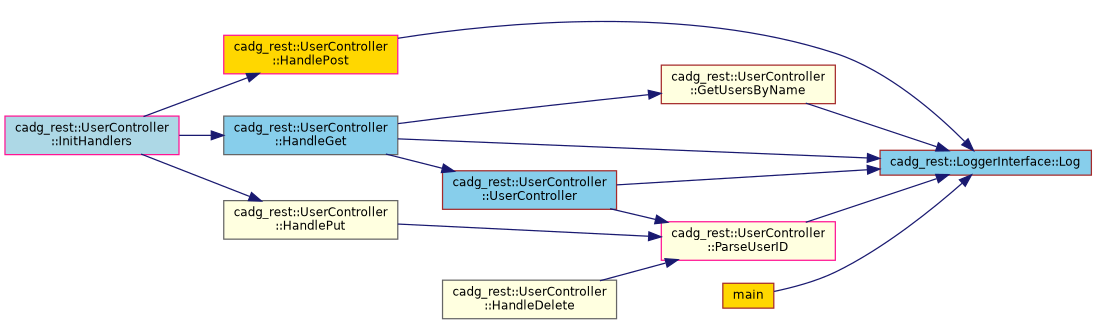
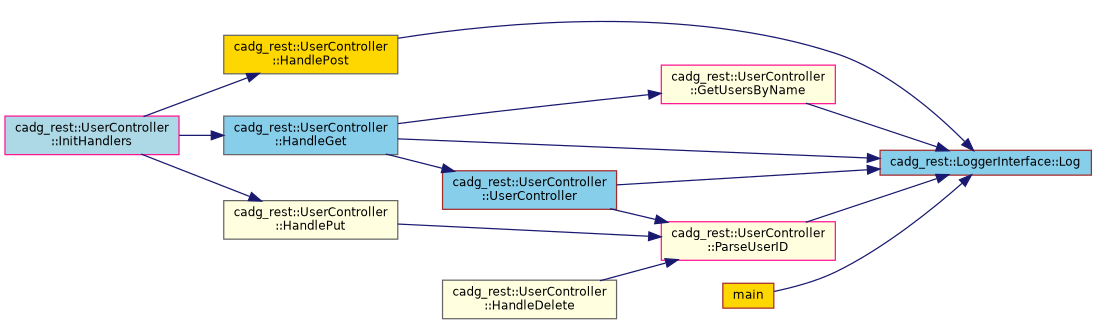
node "cadg_rest::UserController ::HandlePost": color deeppink -> gray40
node "cadg_rest::UserController ::GetUsersByName": color brown -> deeppink
